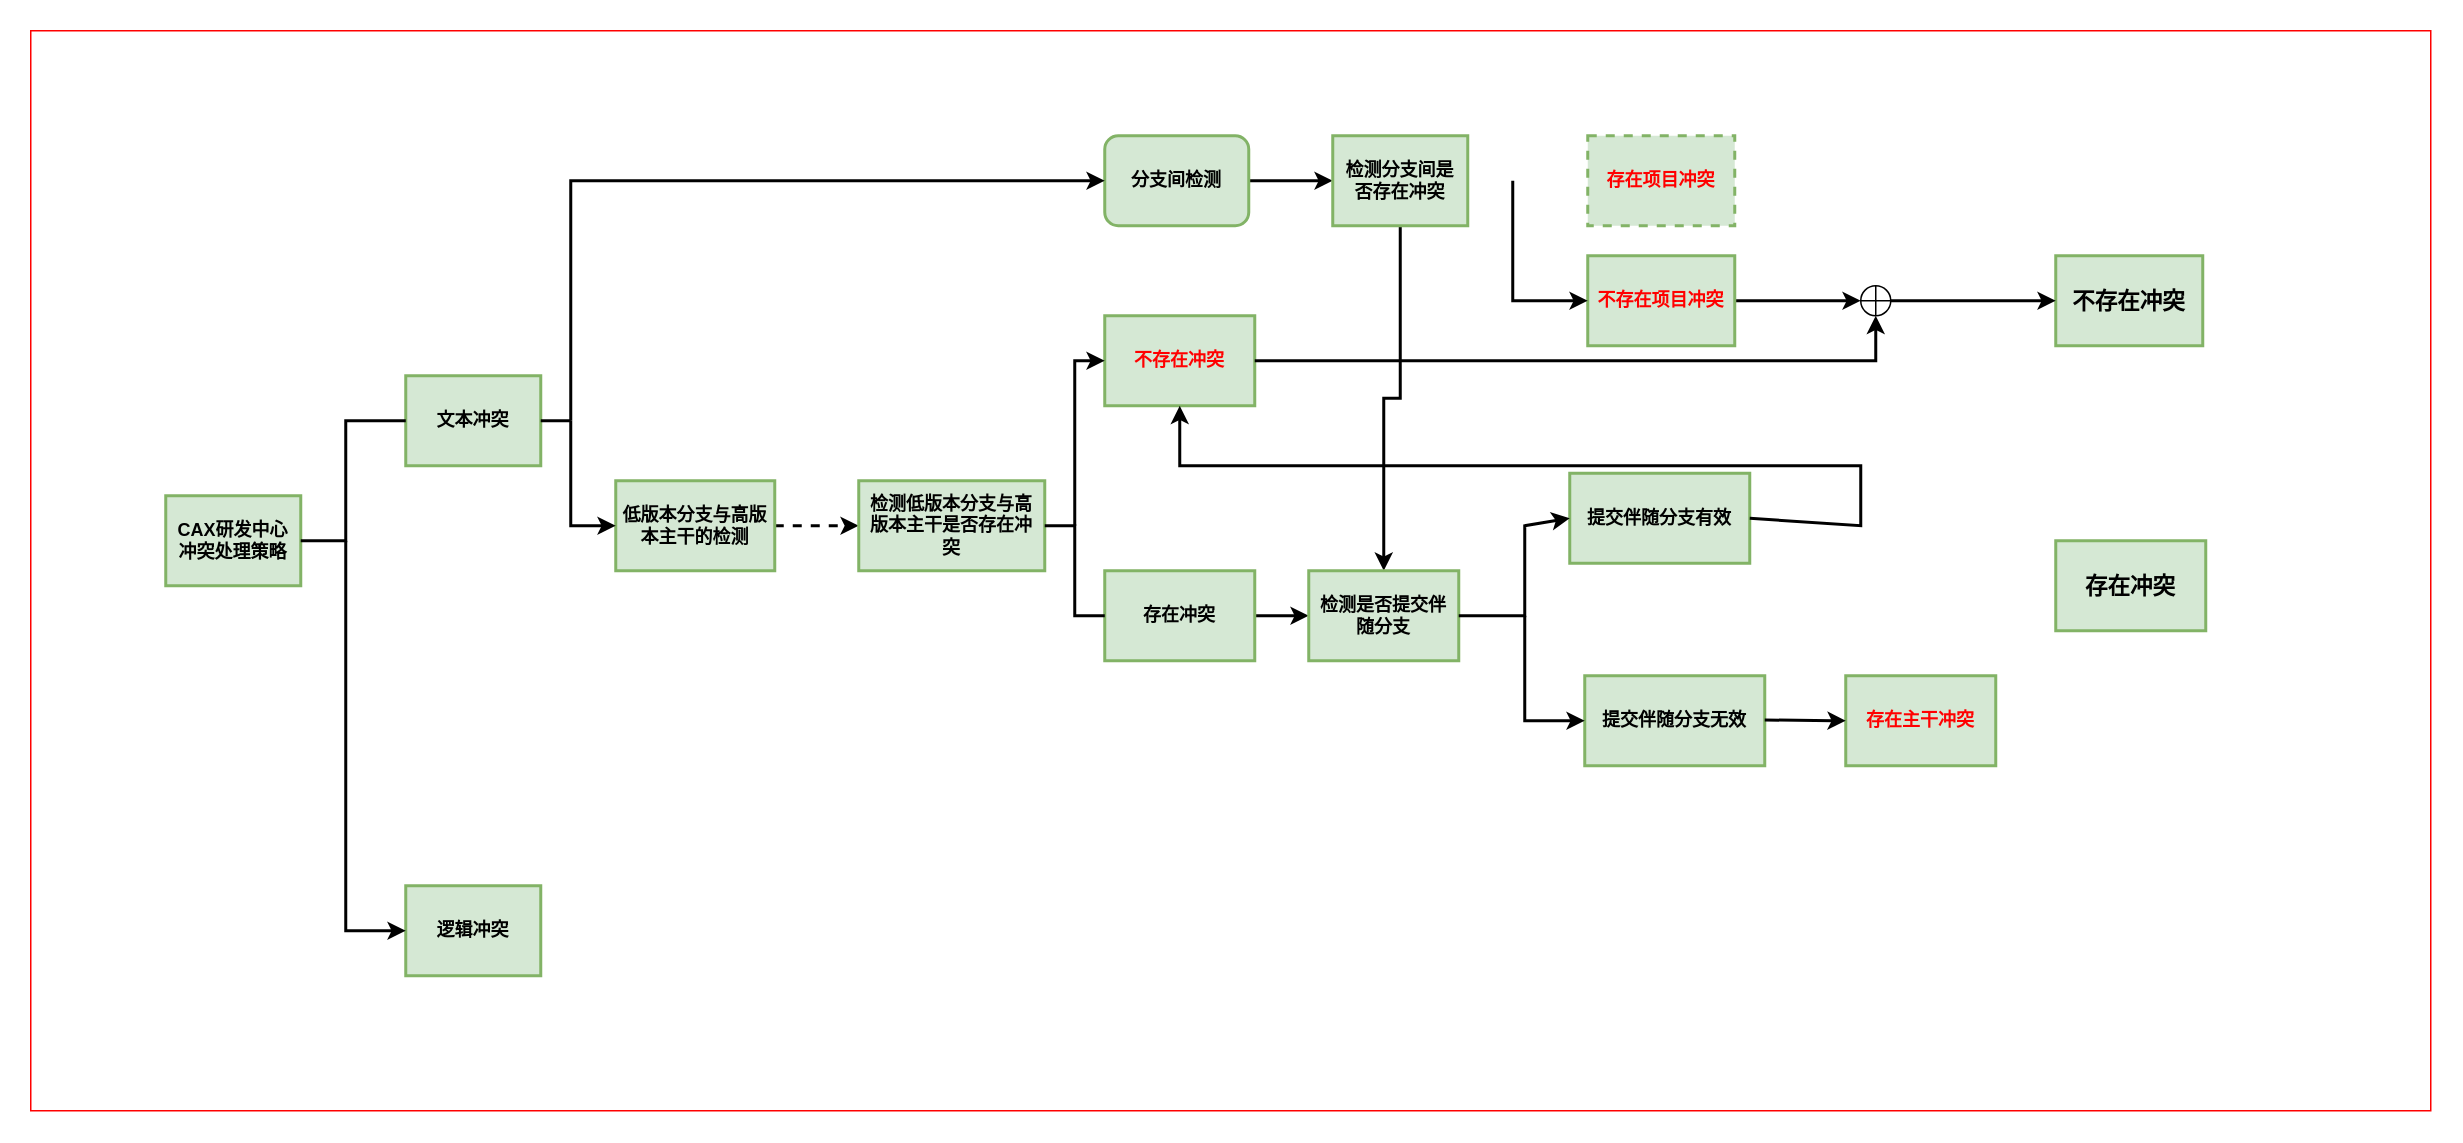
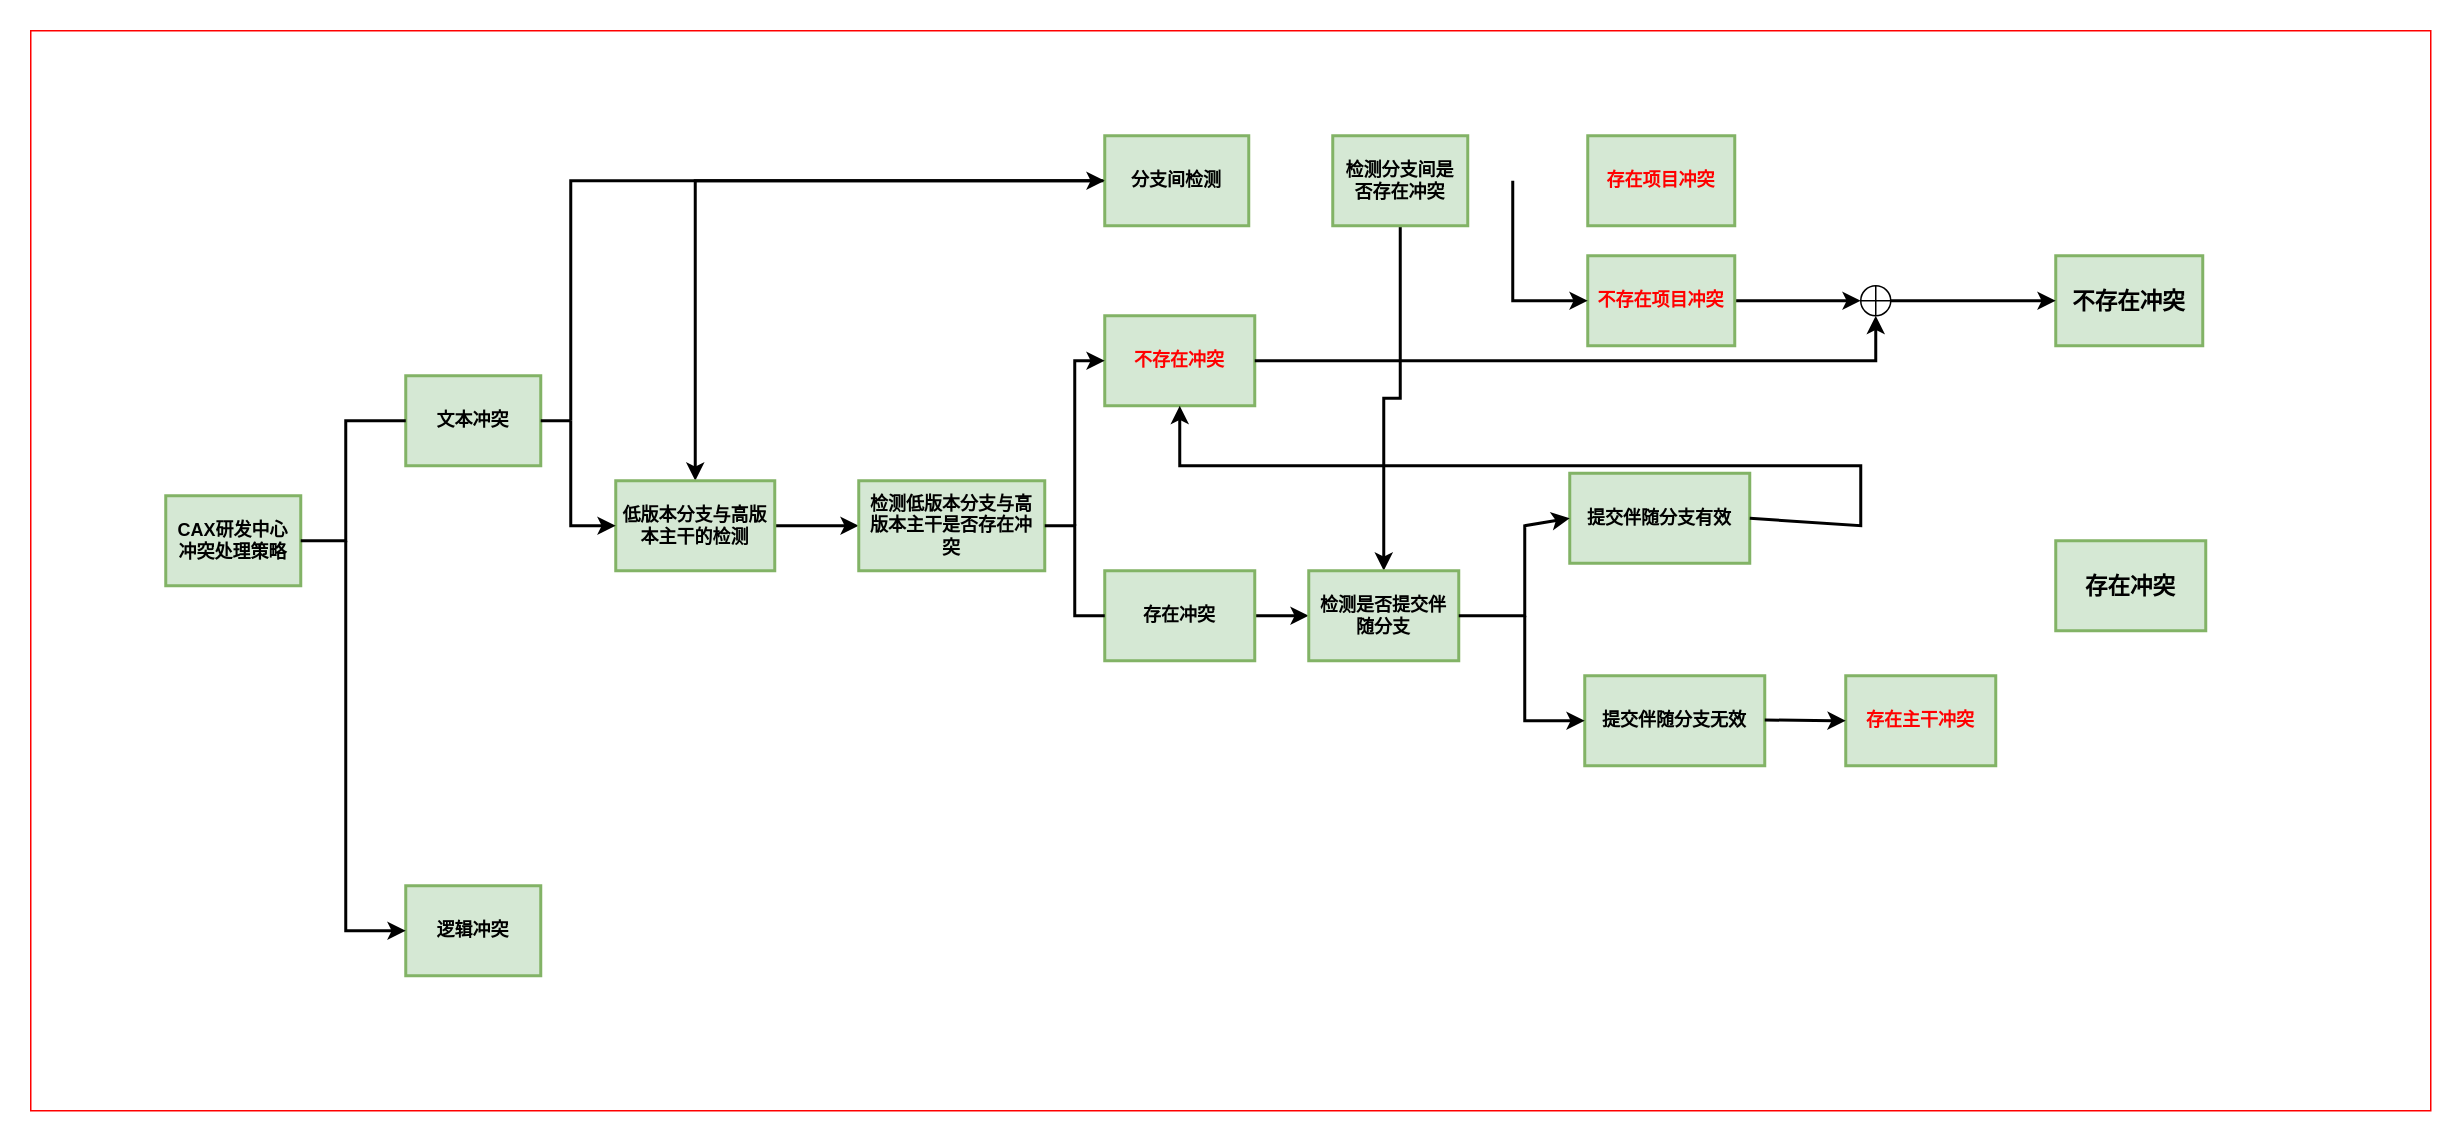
node "分支间检测": shape rounded rectangle -> rectangle
edge "分支间检测" -> "检测分支间是否存在冲突": now "分支间检测" -> "低版本分支与高版本主干的检测"
node "存在项目冲突": style dashed -> solid
edge "低版本分支与高版本主干的检测" -> "检测低版本分支与高版本主干是否存在冲突": style dashed -> solid
